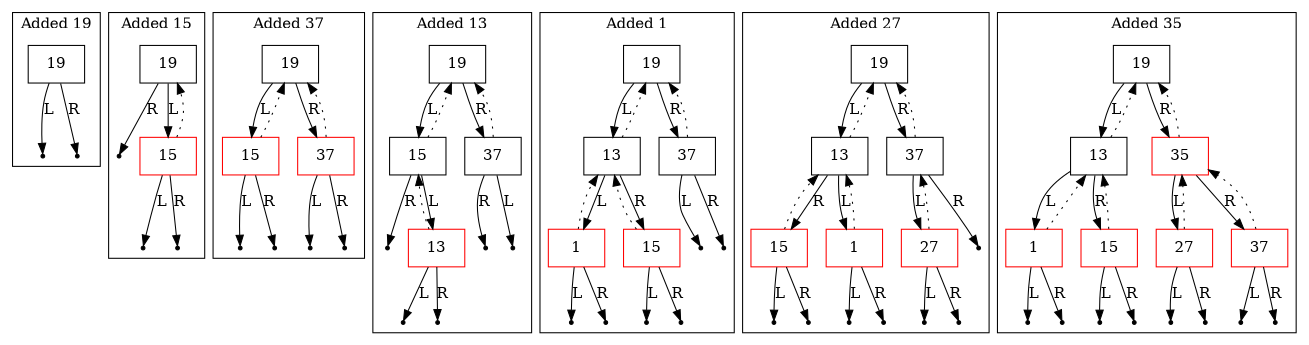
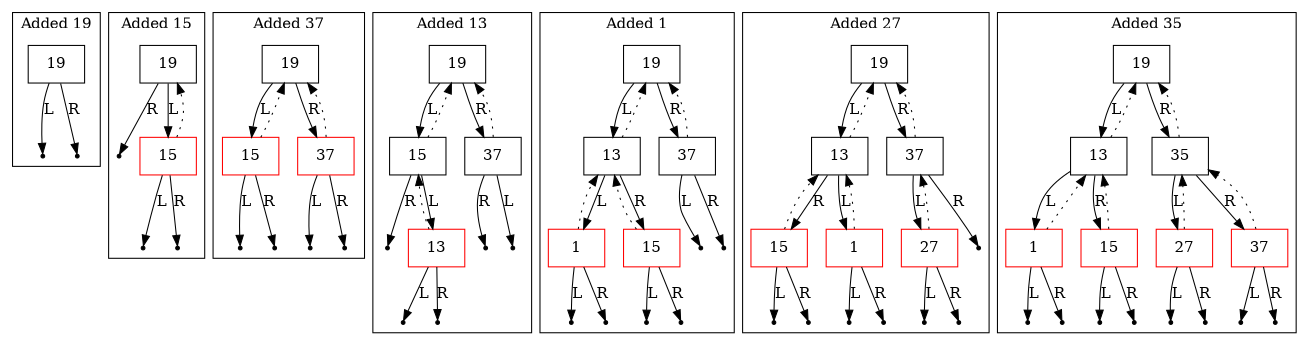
node "35": color red -> black
